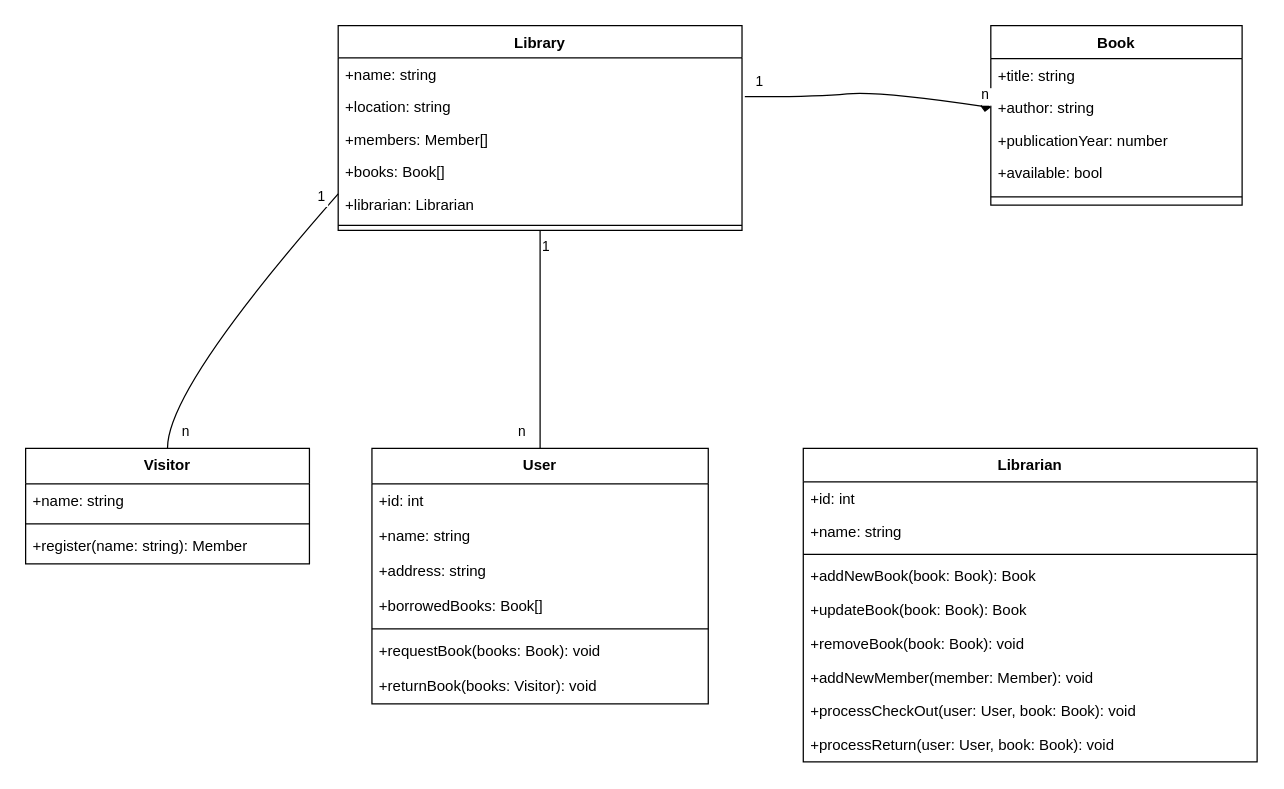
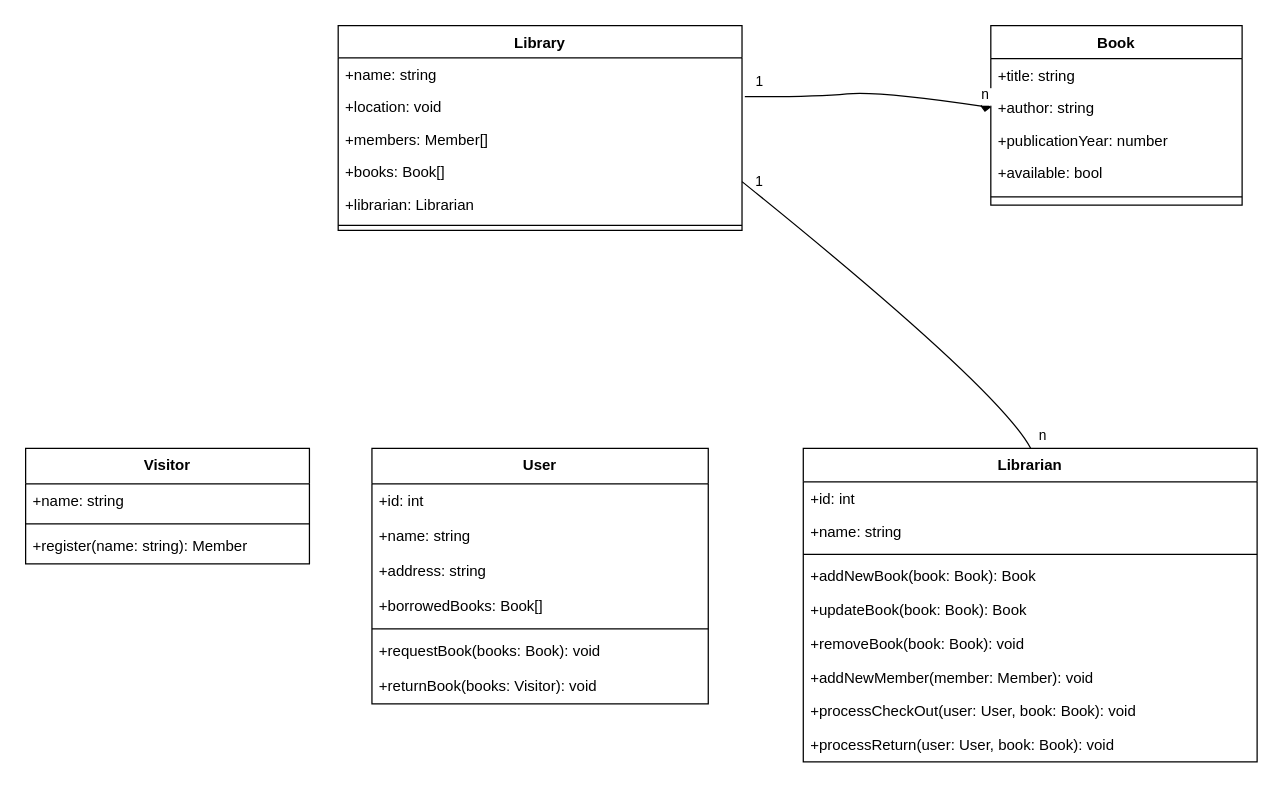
node "+location: string": label "+location: string" -> "+location: void"
edge "Library" -- "Librarian": added, labels "1", "n"
edge "Library" -- "Visitor": removed, labels "1", "n"
edge "Library" -- "User": removed, labels "1", "n"
